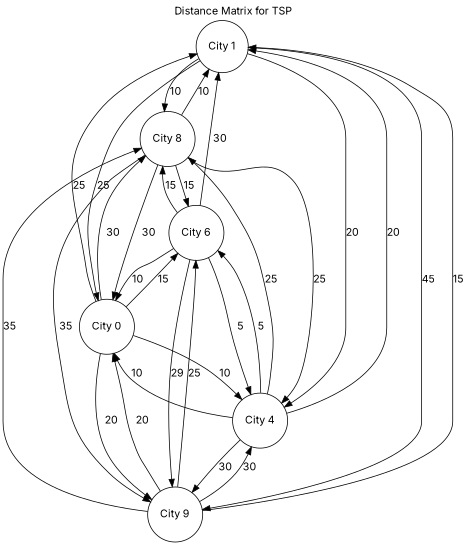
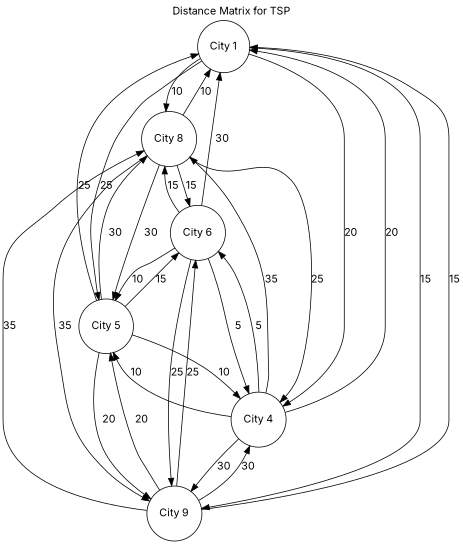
edge "City 4" -> "City 8": label "25" -> "35"
edge "City 1" -> "City 9": label "45" -> "15"
node "City 0": label "City 0" -> "City 5"
edge "City 6" -> "City 9": label "29" -> "25"
